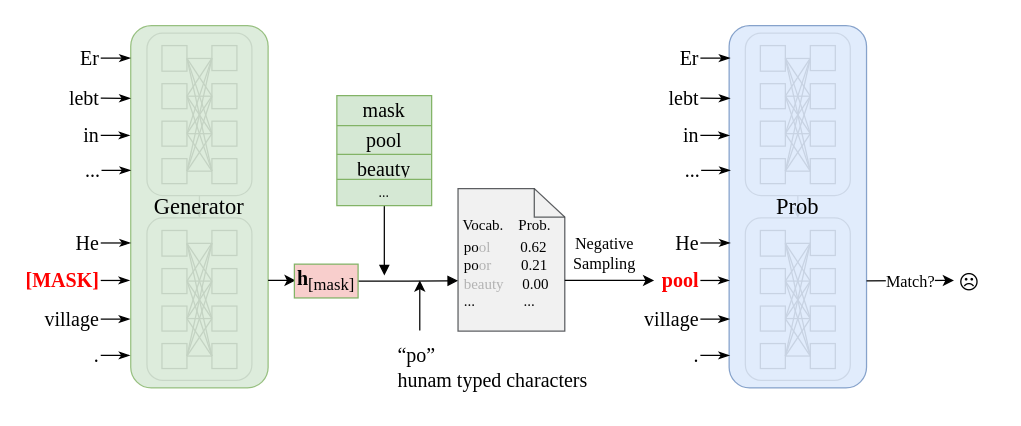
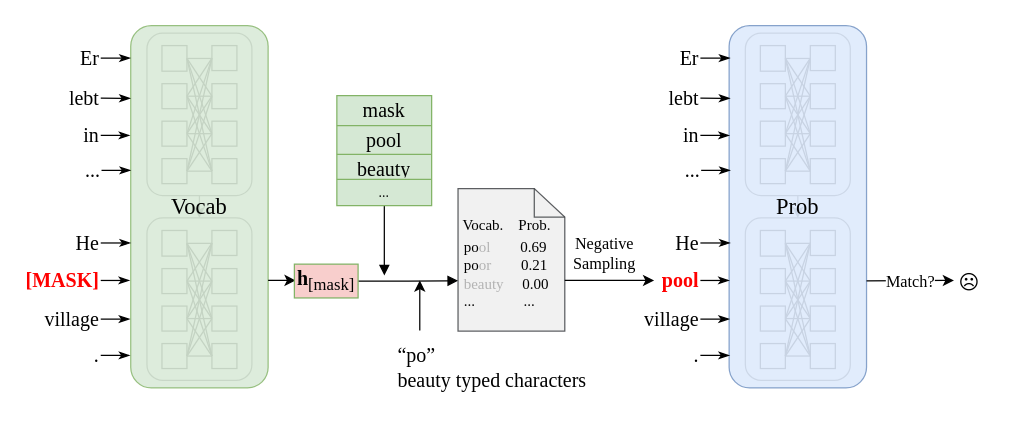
node "Generator": label "Generator" -> "Vocab"
node "pool 0.62 poor 0.21 beauty 0.00 ... ...": label "pool 0.62 poor 0.21 beauty 0.00 ... ..." -> "pool 0.69 poor 0.21 beauty 0.00 ... ..."
node "“po” hunam typed characters": label "“po” hunam typed characters" -> "“po” beauty typed characters"
